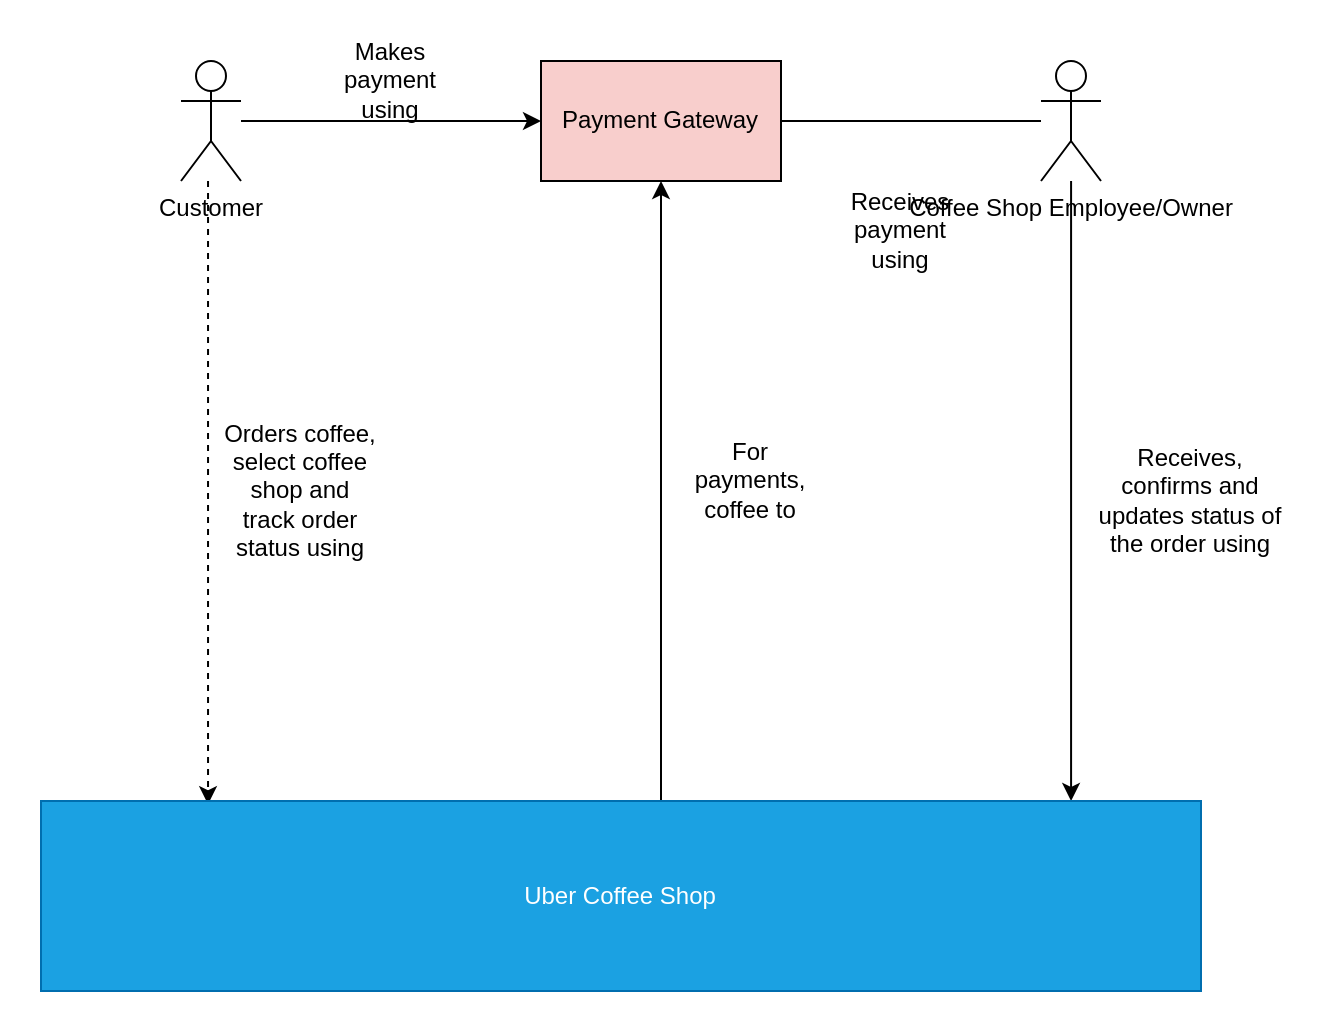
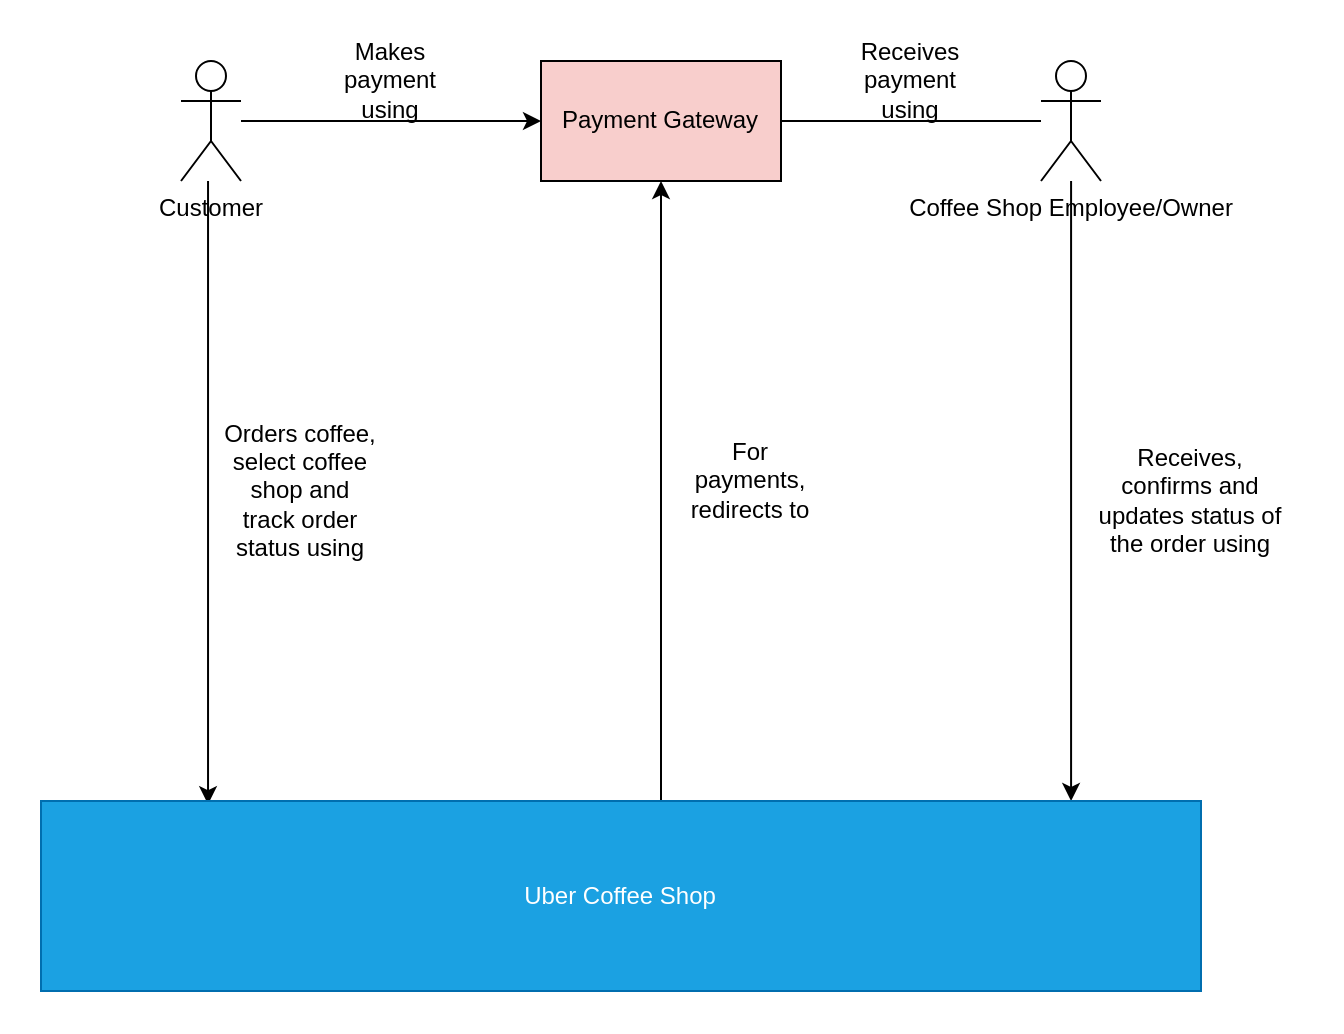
node "Receives payment using": moved (901, 231) -> (911, 81)
node "For payments, coffee to": label "For payments, coffee to" -> "For payments, redirects to"
edge "Customer" -> "Uber Coffee Shop": style dashed -> solid
